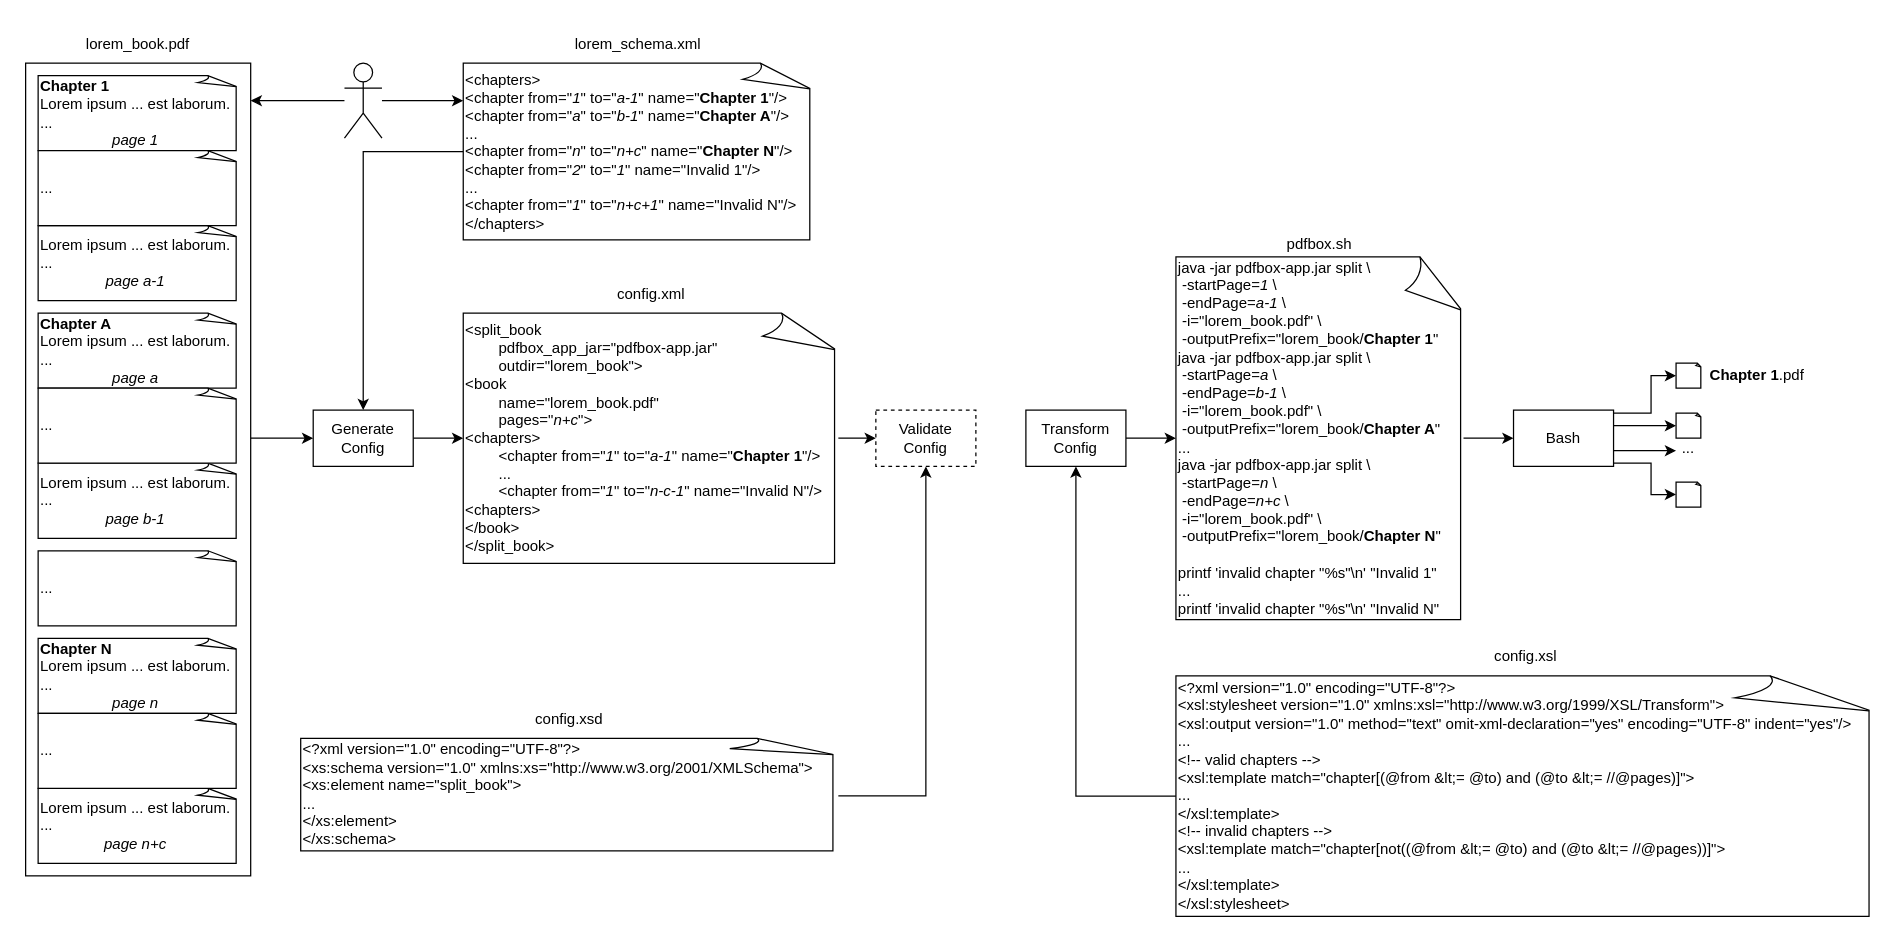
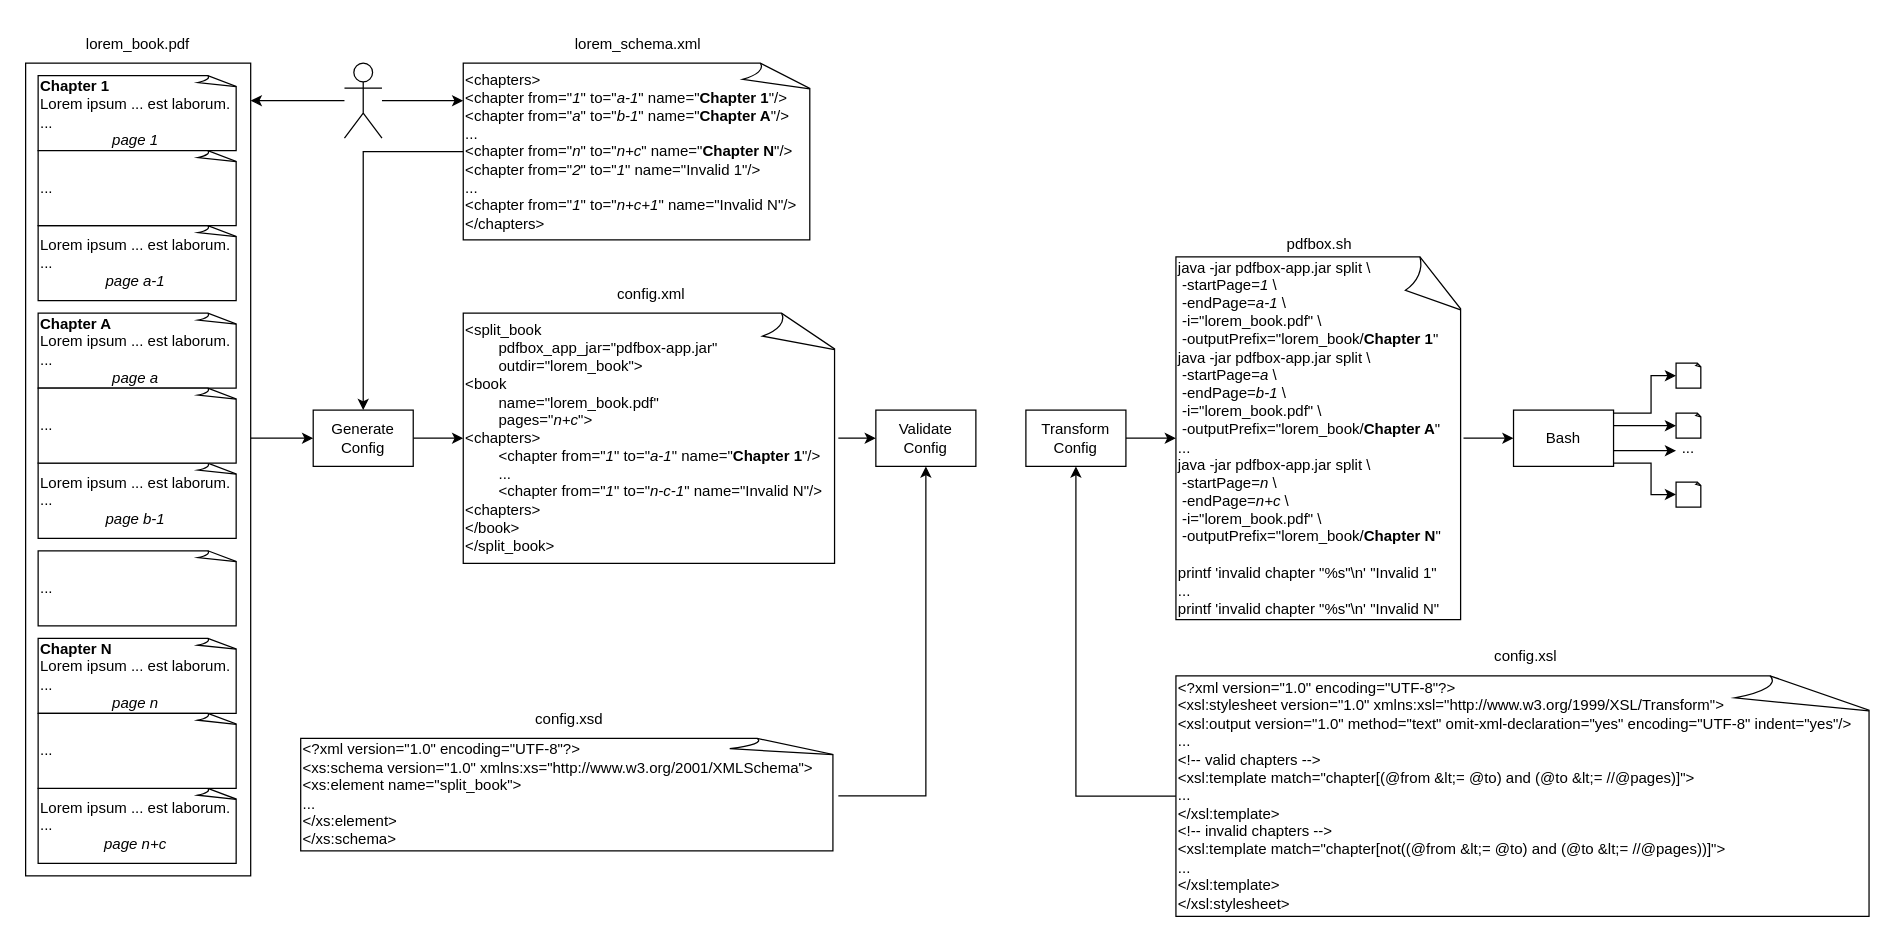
node "Chapter 1.pdf": removed
node "Validate Config": style dashed -> solid
